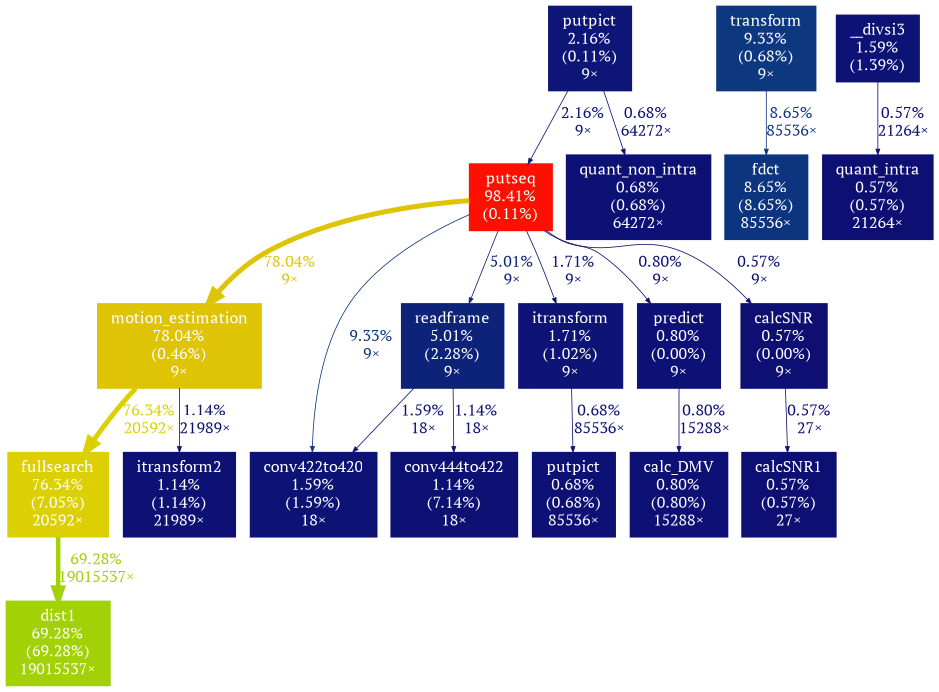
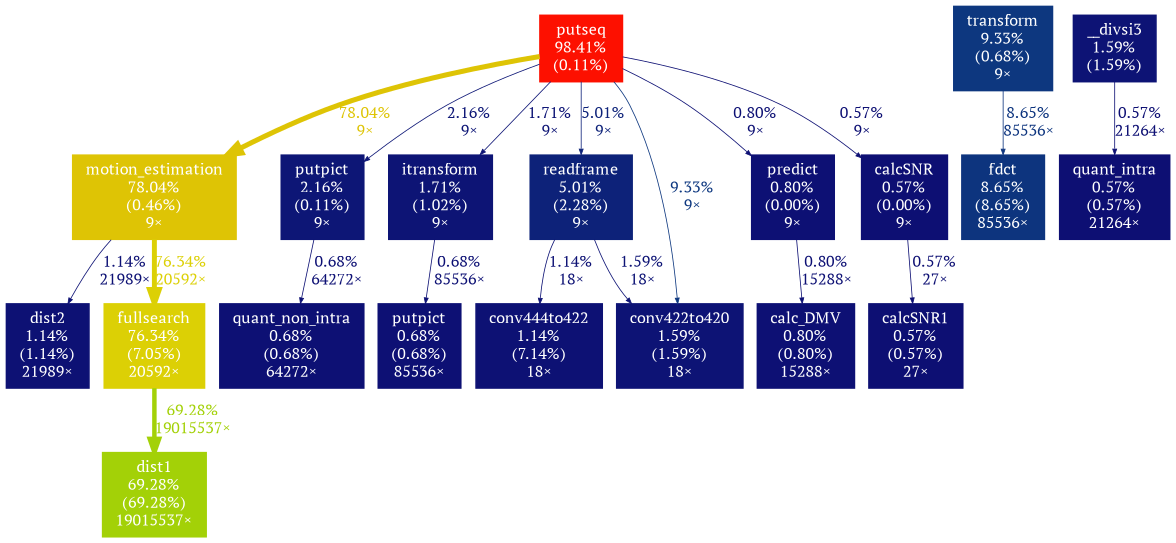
node "__divsi3 1.59% (1.39%)": label "__divsi3 1.59% (1.39%)" -> "__divsi3 1.59% (1.59%)"
edge "putpict 2.16% (0.11%) 9×" -> "putseq 98.41% (0.11%)": reversed
node "itransform2 1.14% (1.14%) 21989×": label "itransform2 1.14% (1.14%) 21989×" -> "dist2 1.14% (1.14%) 21989×"
